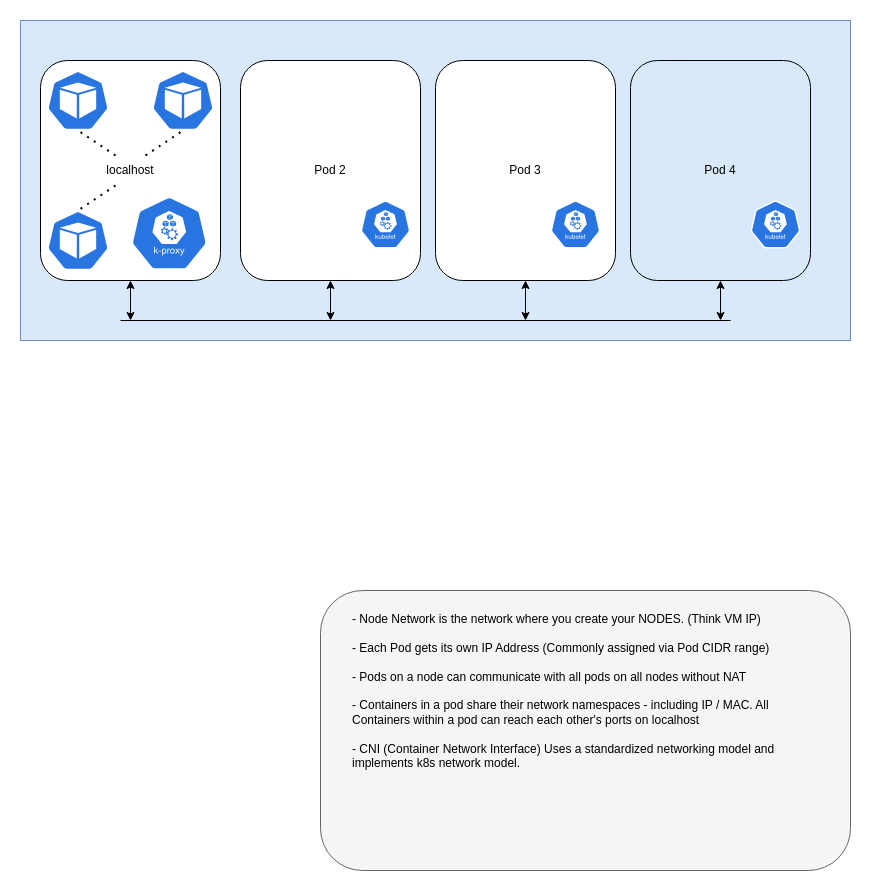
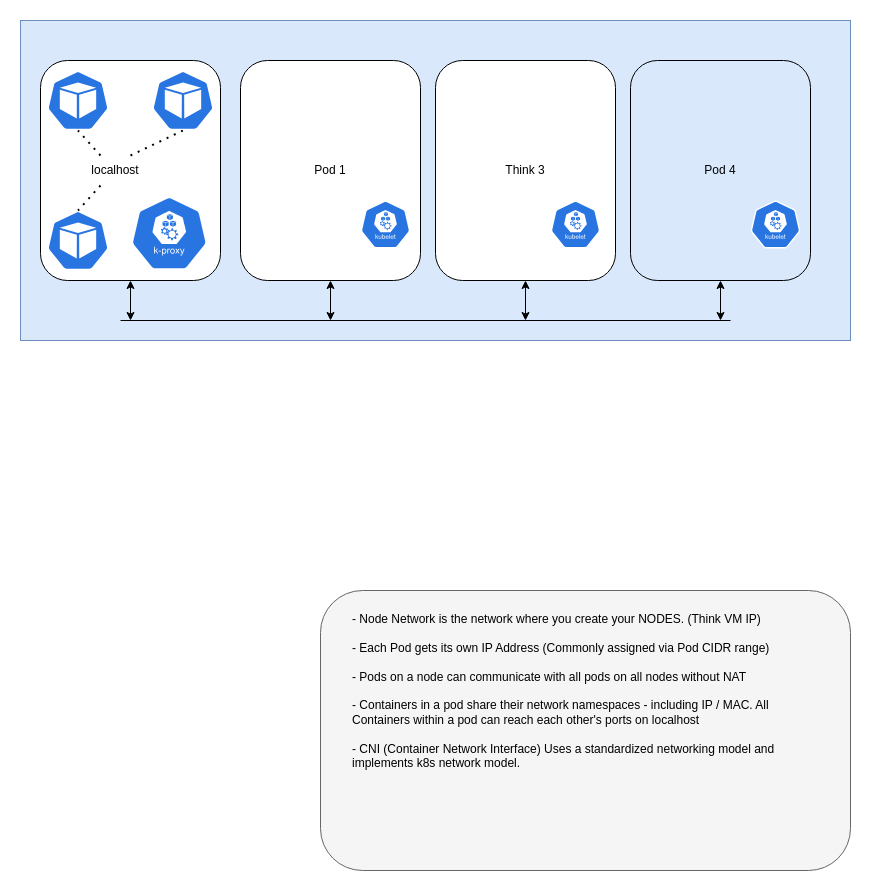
node "localhost": moved (131, 171) -> (116, 171)
node "Pod 2": label "Pod 2" -> "Pod 1"
node "Pod 3": label "Pod 3" -> "Think 3"
